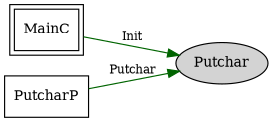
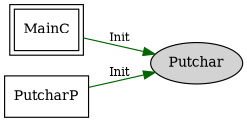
edge "PutcharP" -> "Putchar": label "Putchar" -> "Init"
